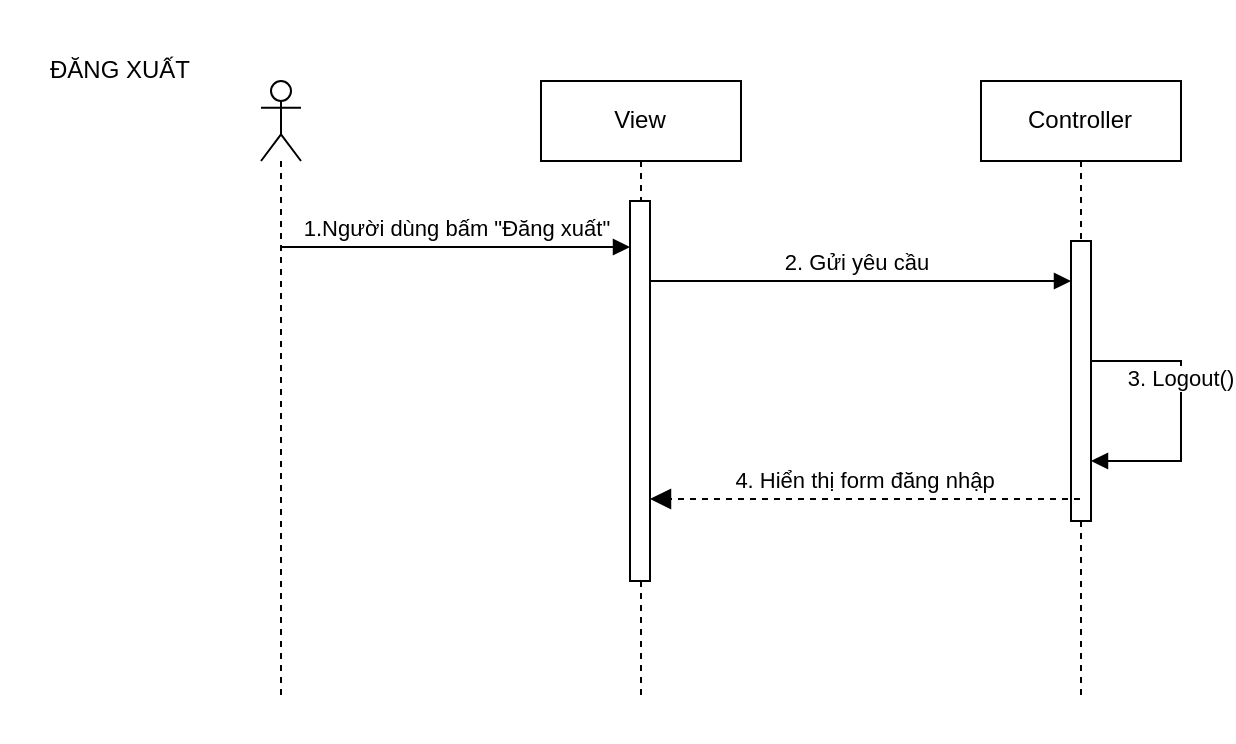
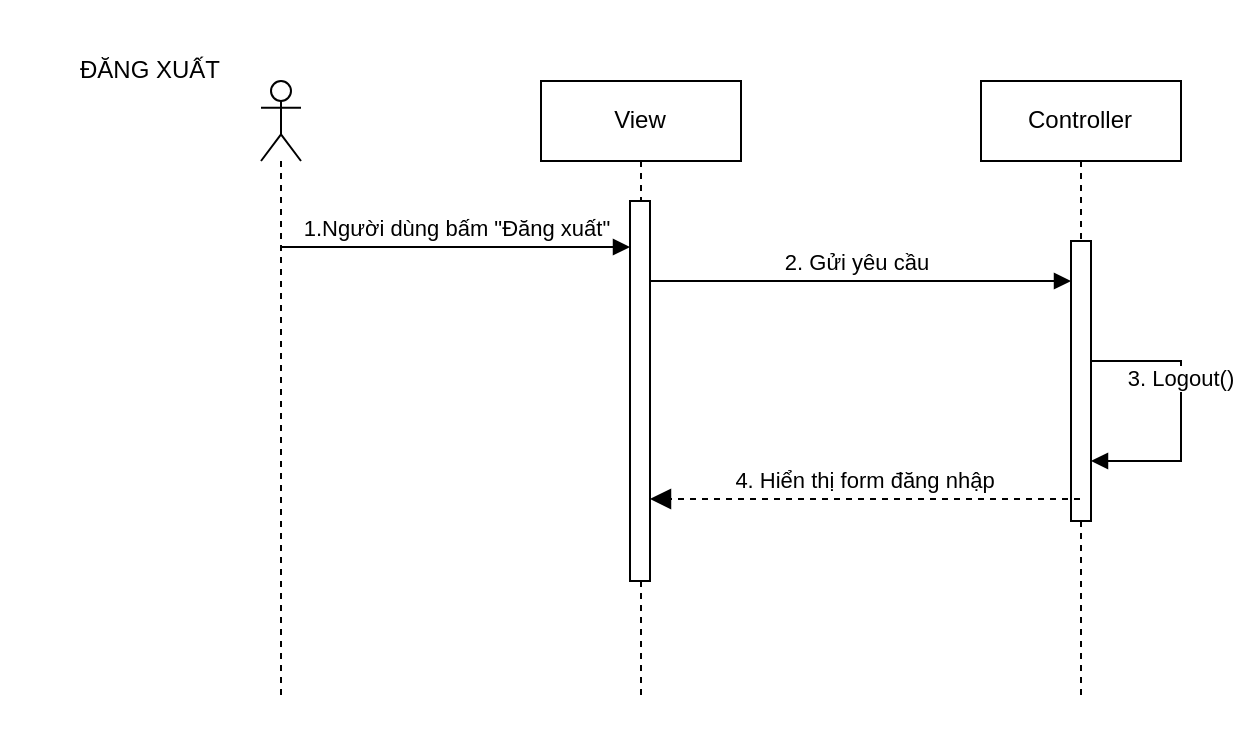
node "ĐĂNG XUẤT": moved (121, 71) -> (151, 71)
